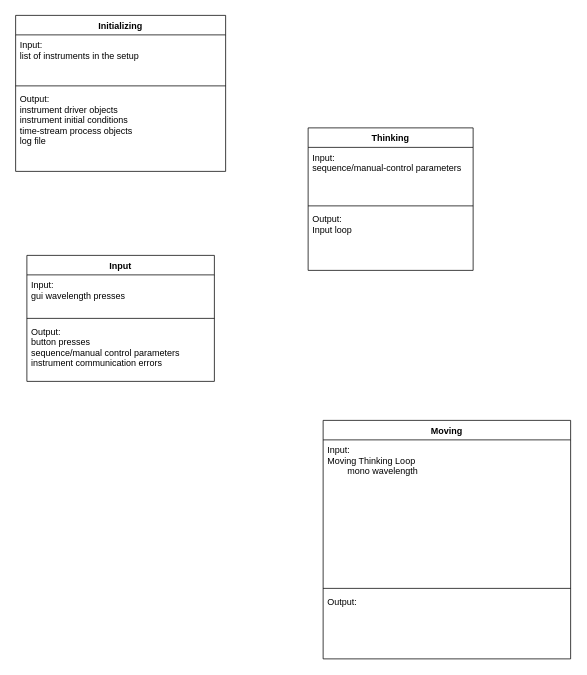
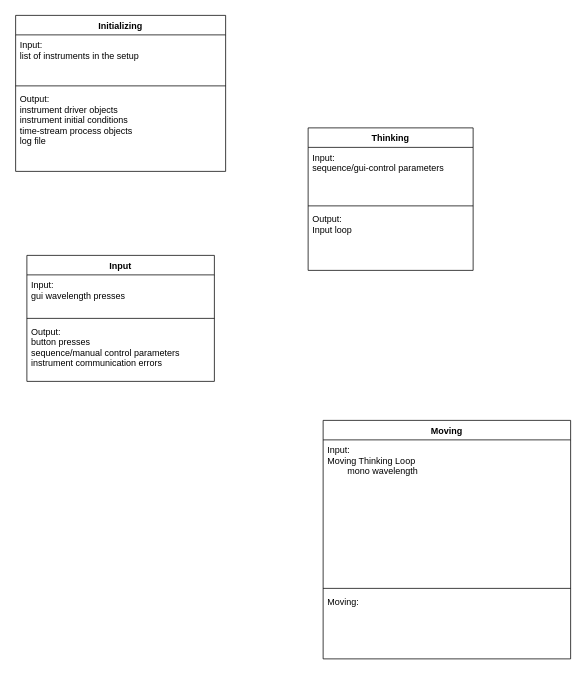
node "Input: sequence/manual-control parameters": label "Input: sequence/manual-control parameters" -> "Input: sequence/gui-control parameters"
node "Output:": label "Output:" -> "Moving:"
